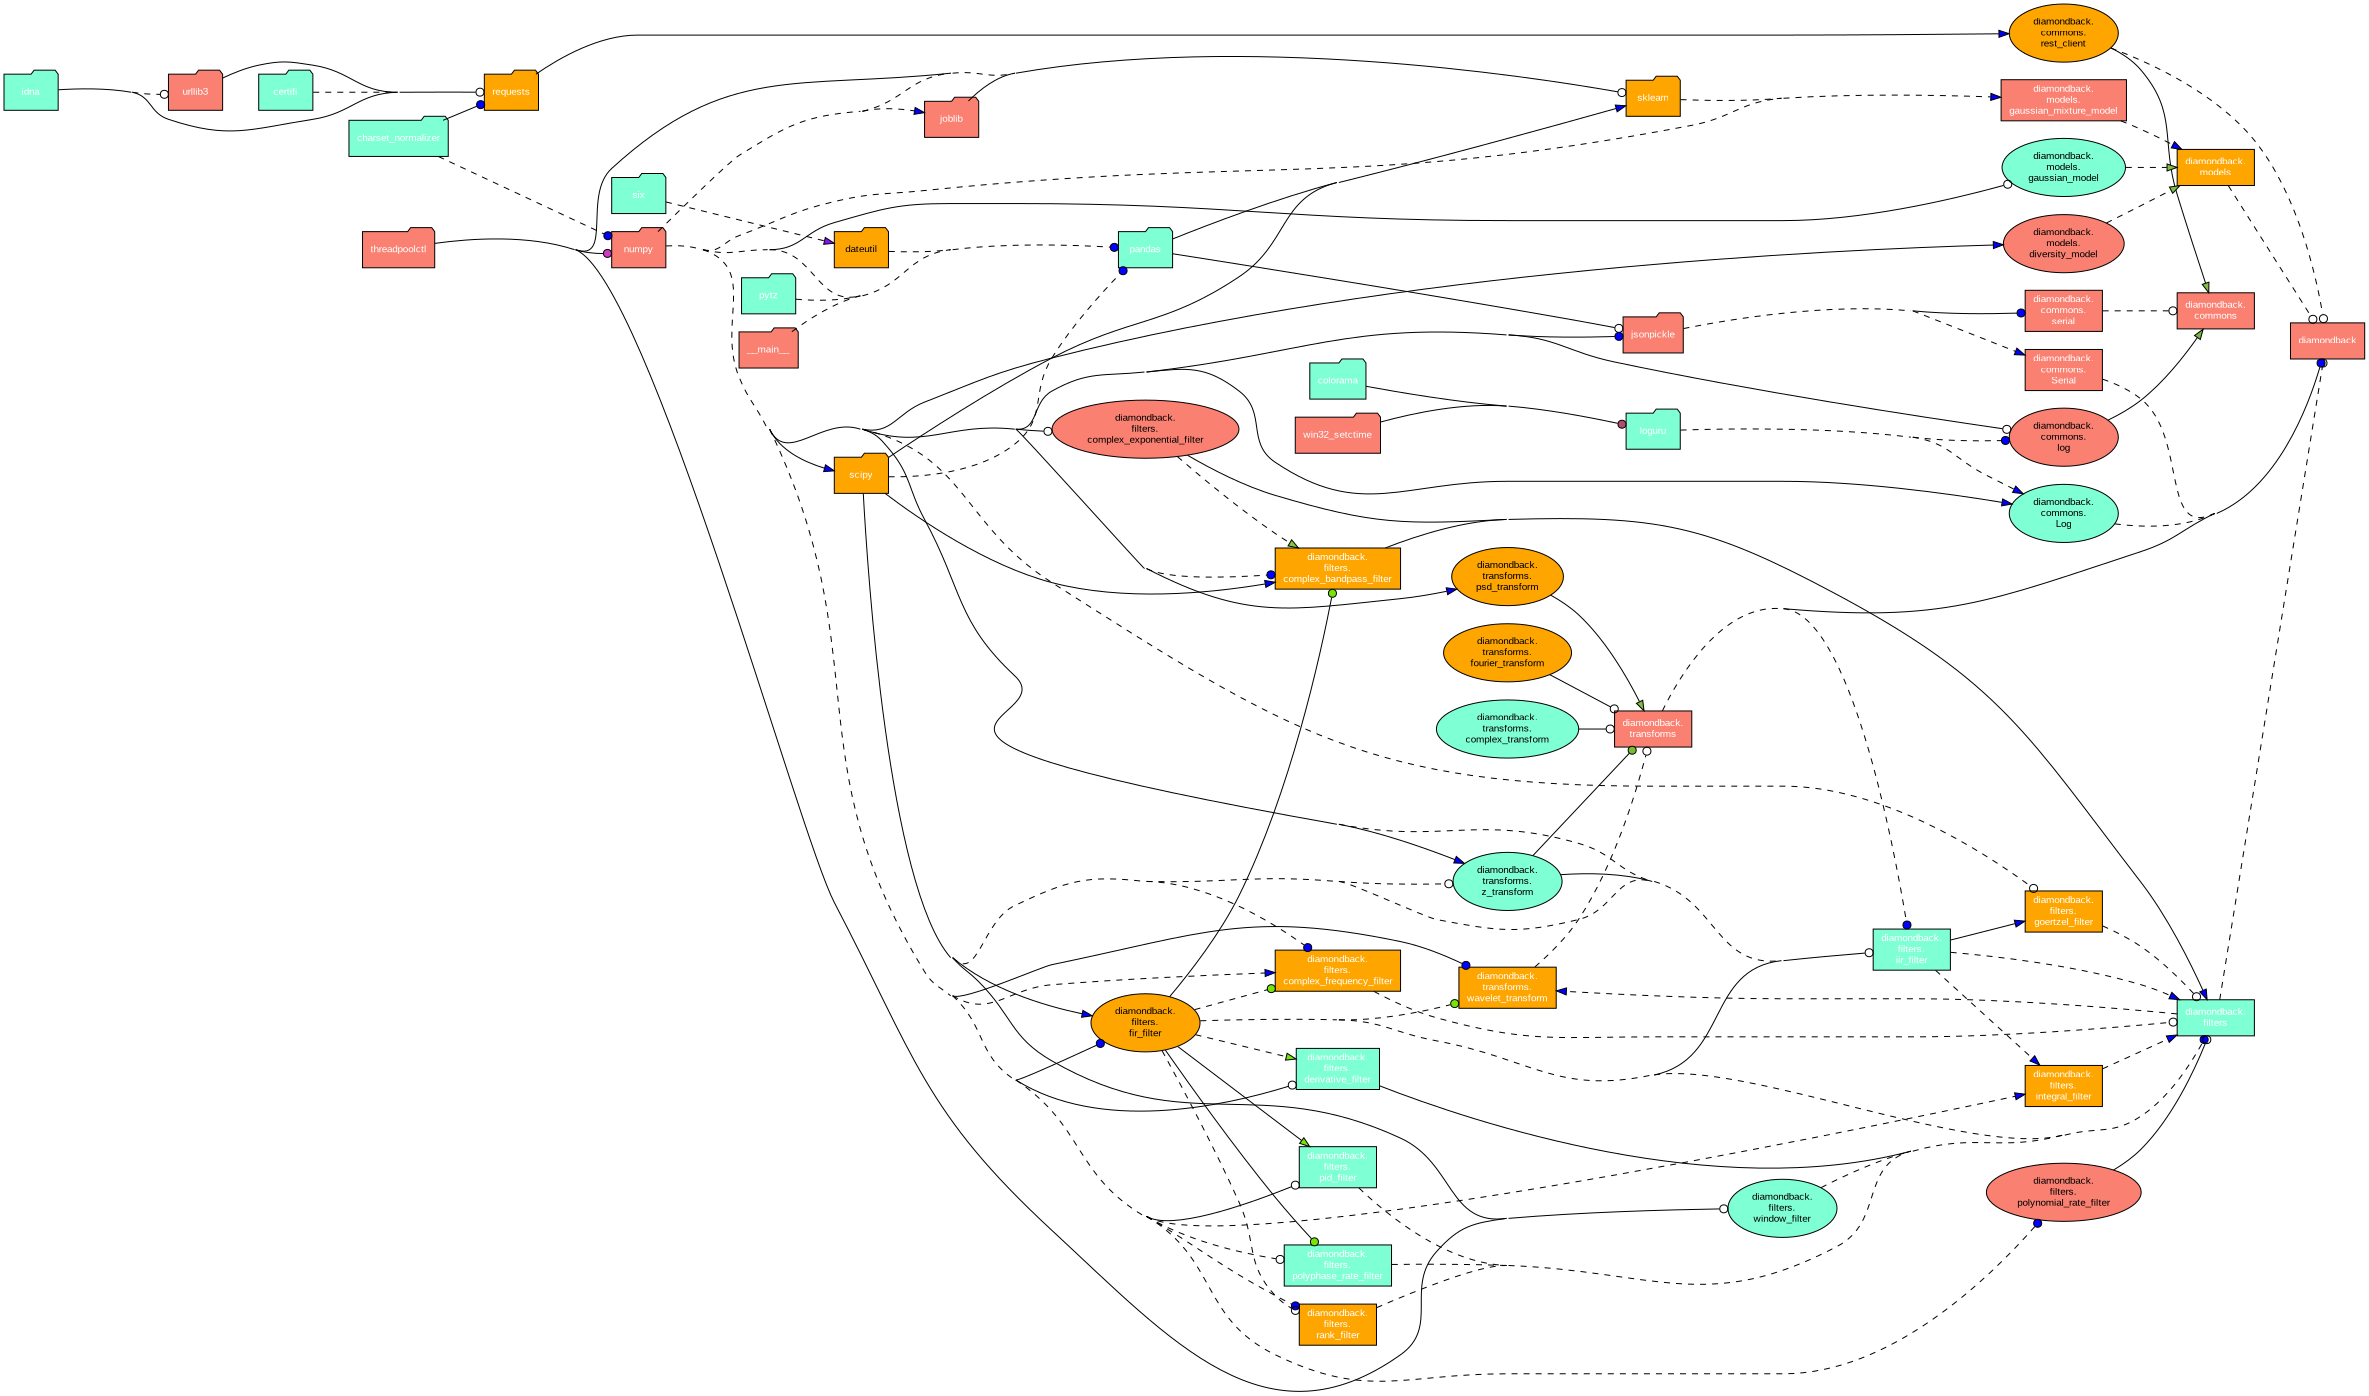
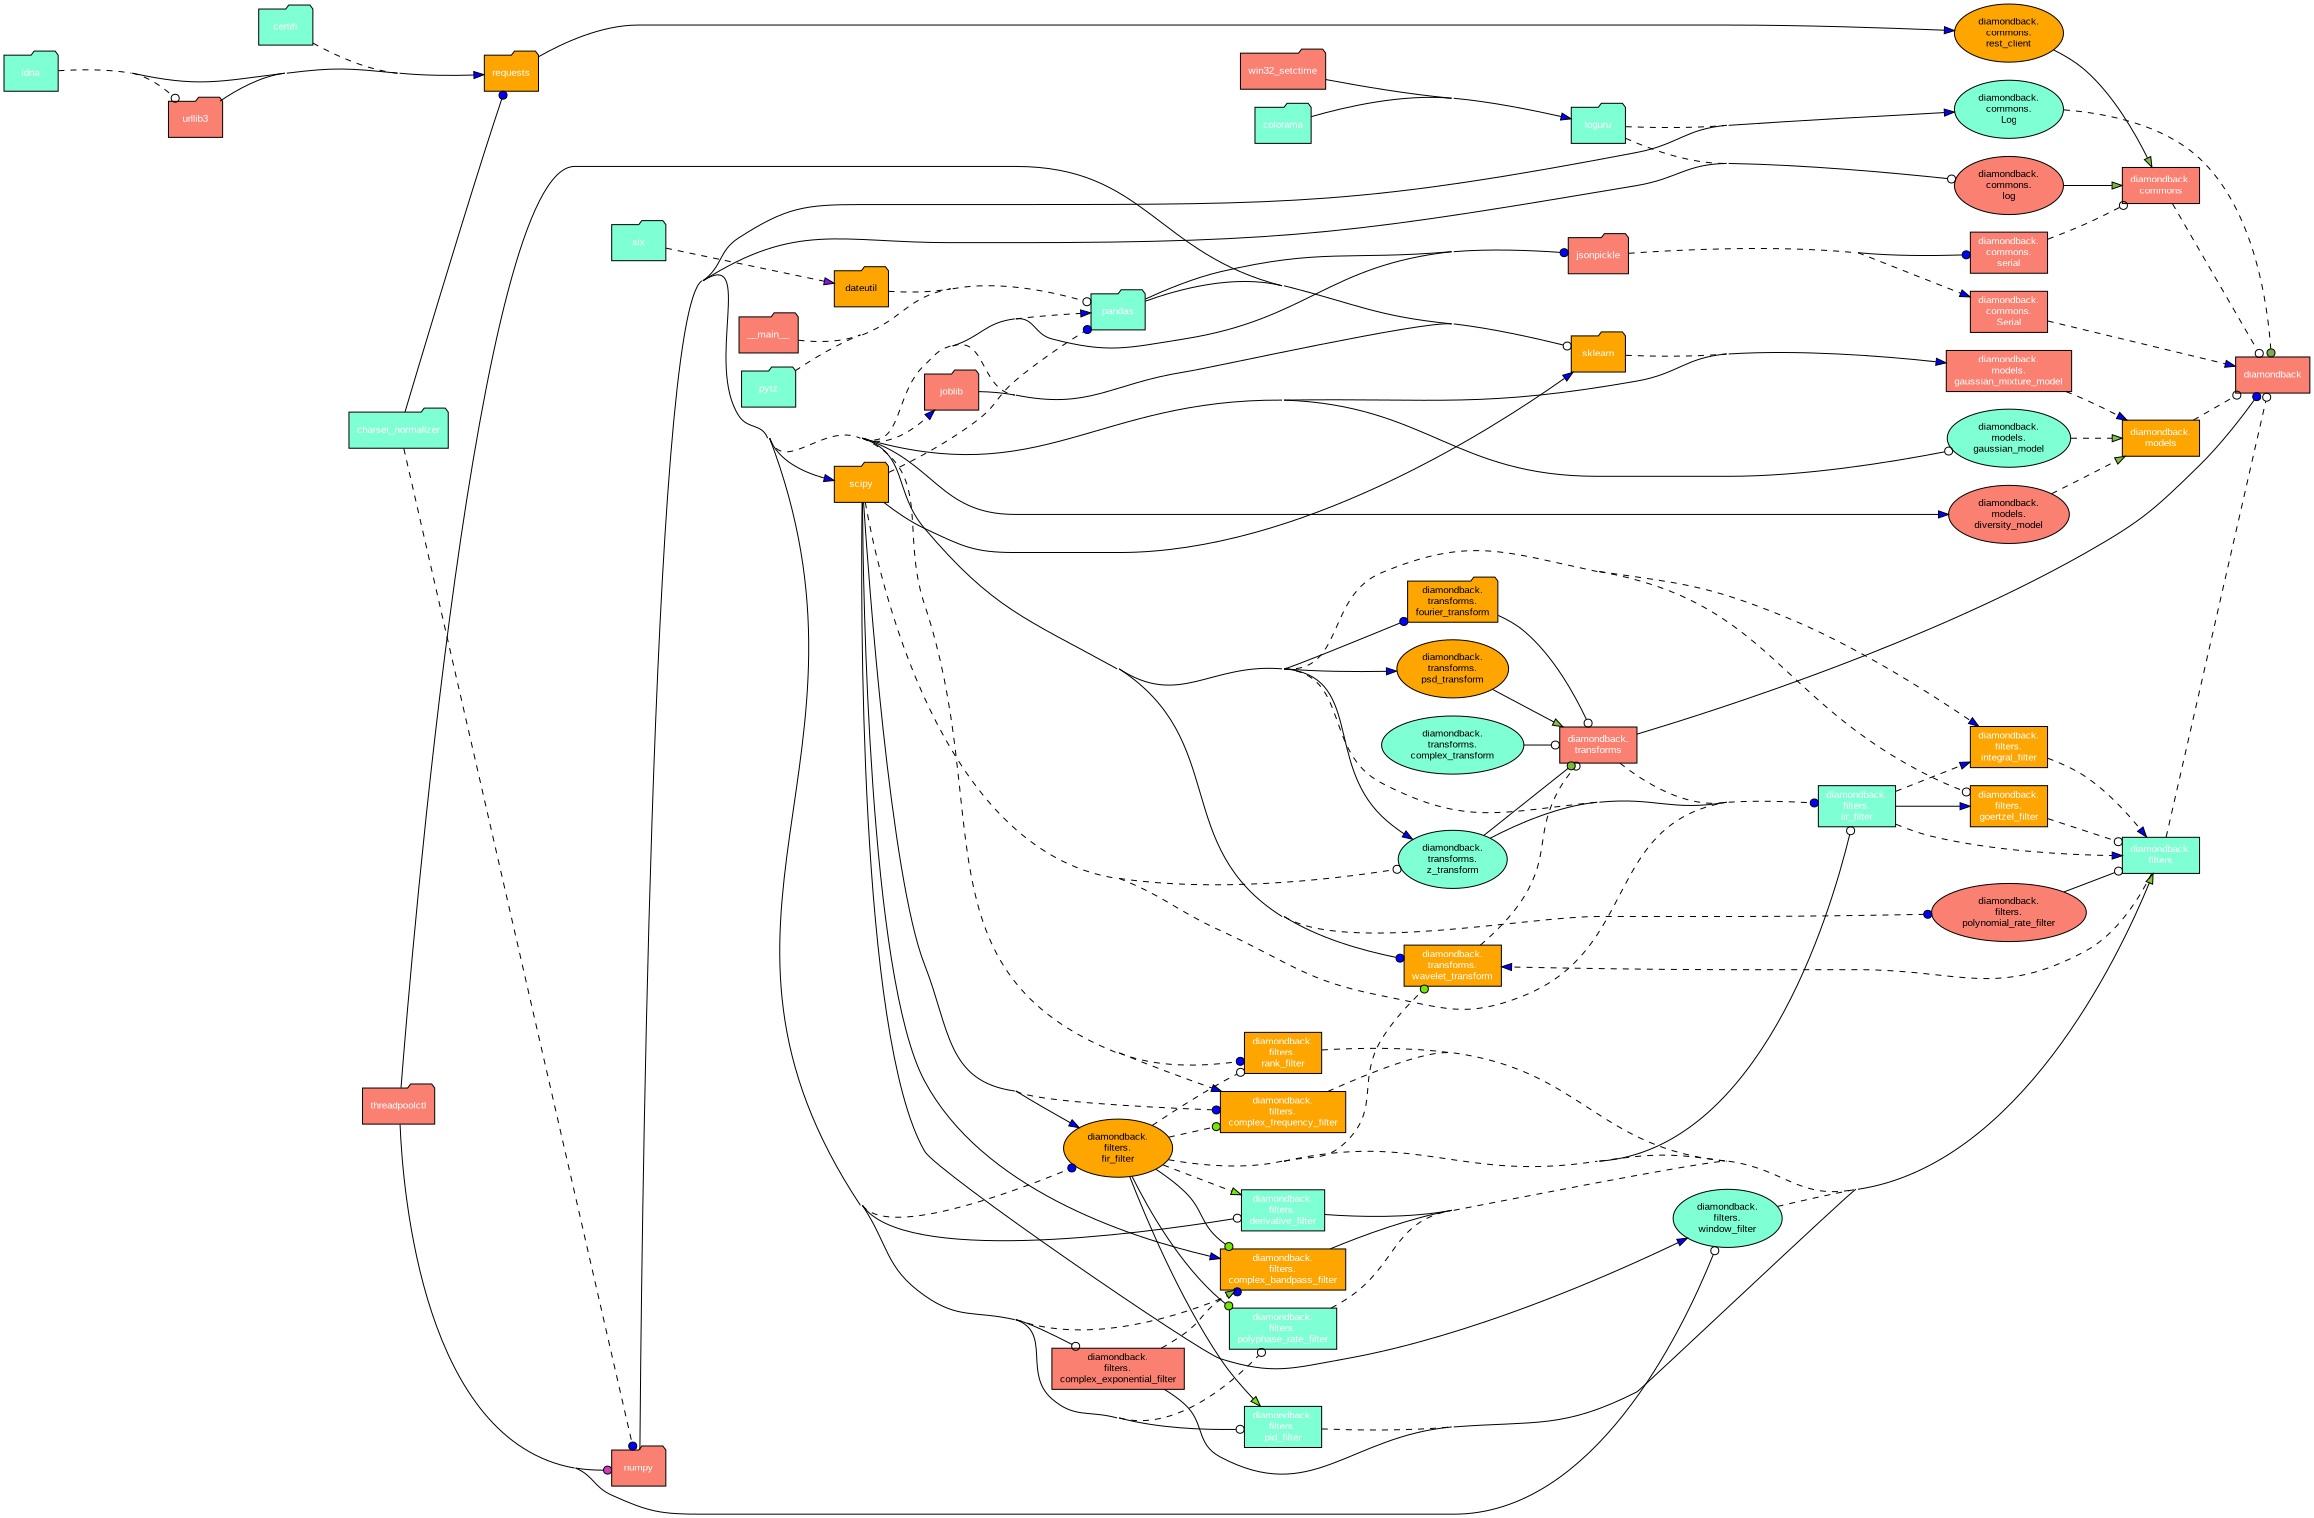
edge "diamondback. commons. rest_client" -> "diamondback": now "diamondback. commons" -> "diamondback"
edge "numpy" -> "diamondback. models. gaussian_mixture_model": style dashed -> solid
node "diamondback. filters. complex_exponential_filter": shape ellipse -> box
edge "numpy" -> "diamondback. transforms. fourier_transform": added
node "diamondback. transforms. fourier_transform": shape ellipse -> folder
edge "numpy" -> "diamondback. filters. fir_filter": style solid -> dashed
